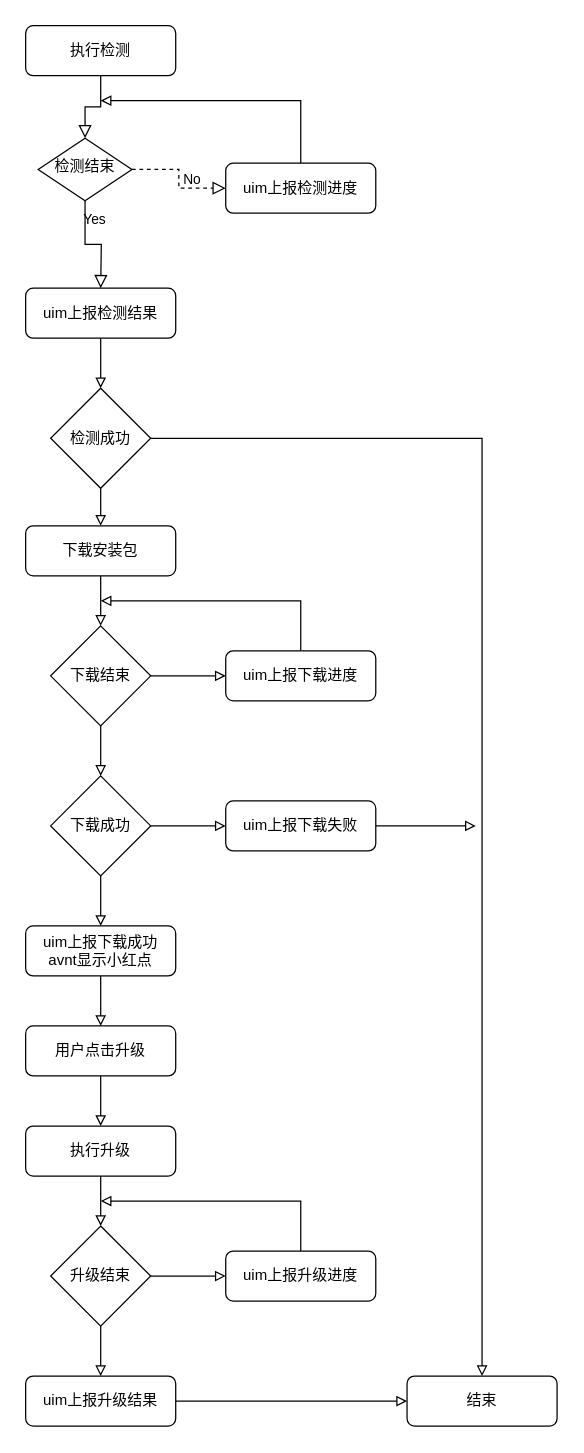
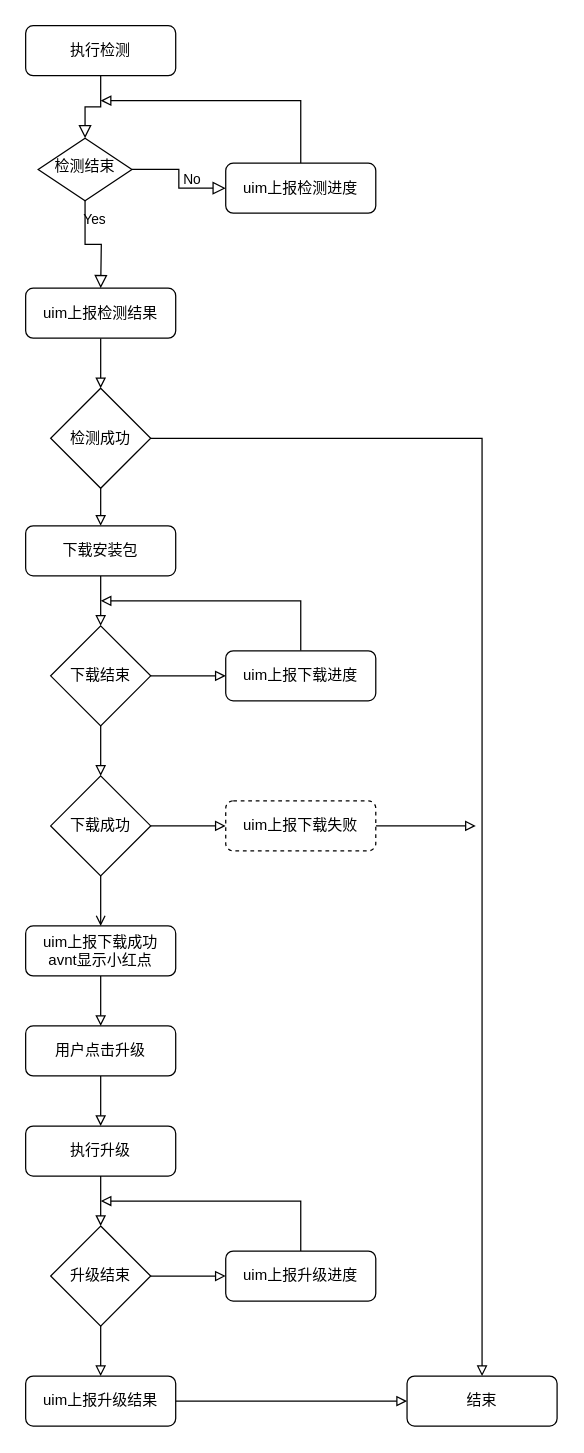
edge "检测结束" -> "uim上报检测进度": style dashed -> solid
node "uim上报下载失败": style solid -> dashed
edge "下载成功" -> "uim上报下载成功 avnt显示小红点": arrowhead block -> open
